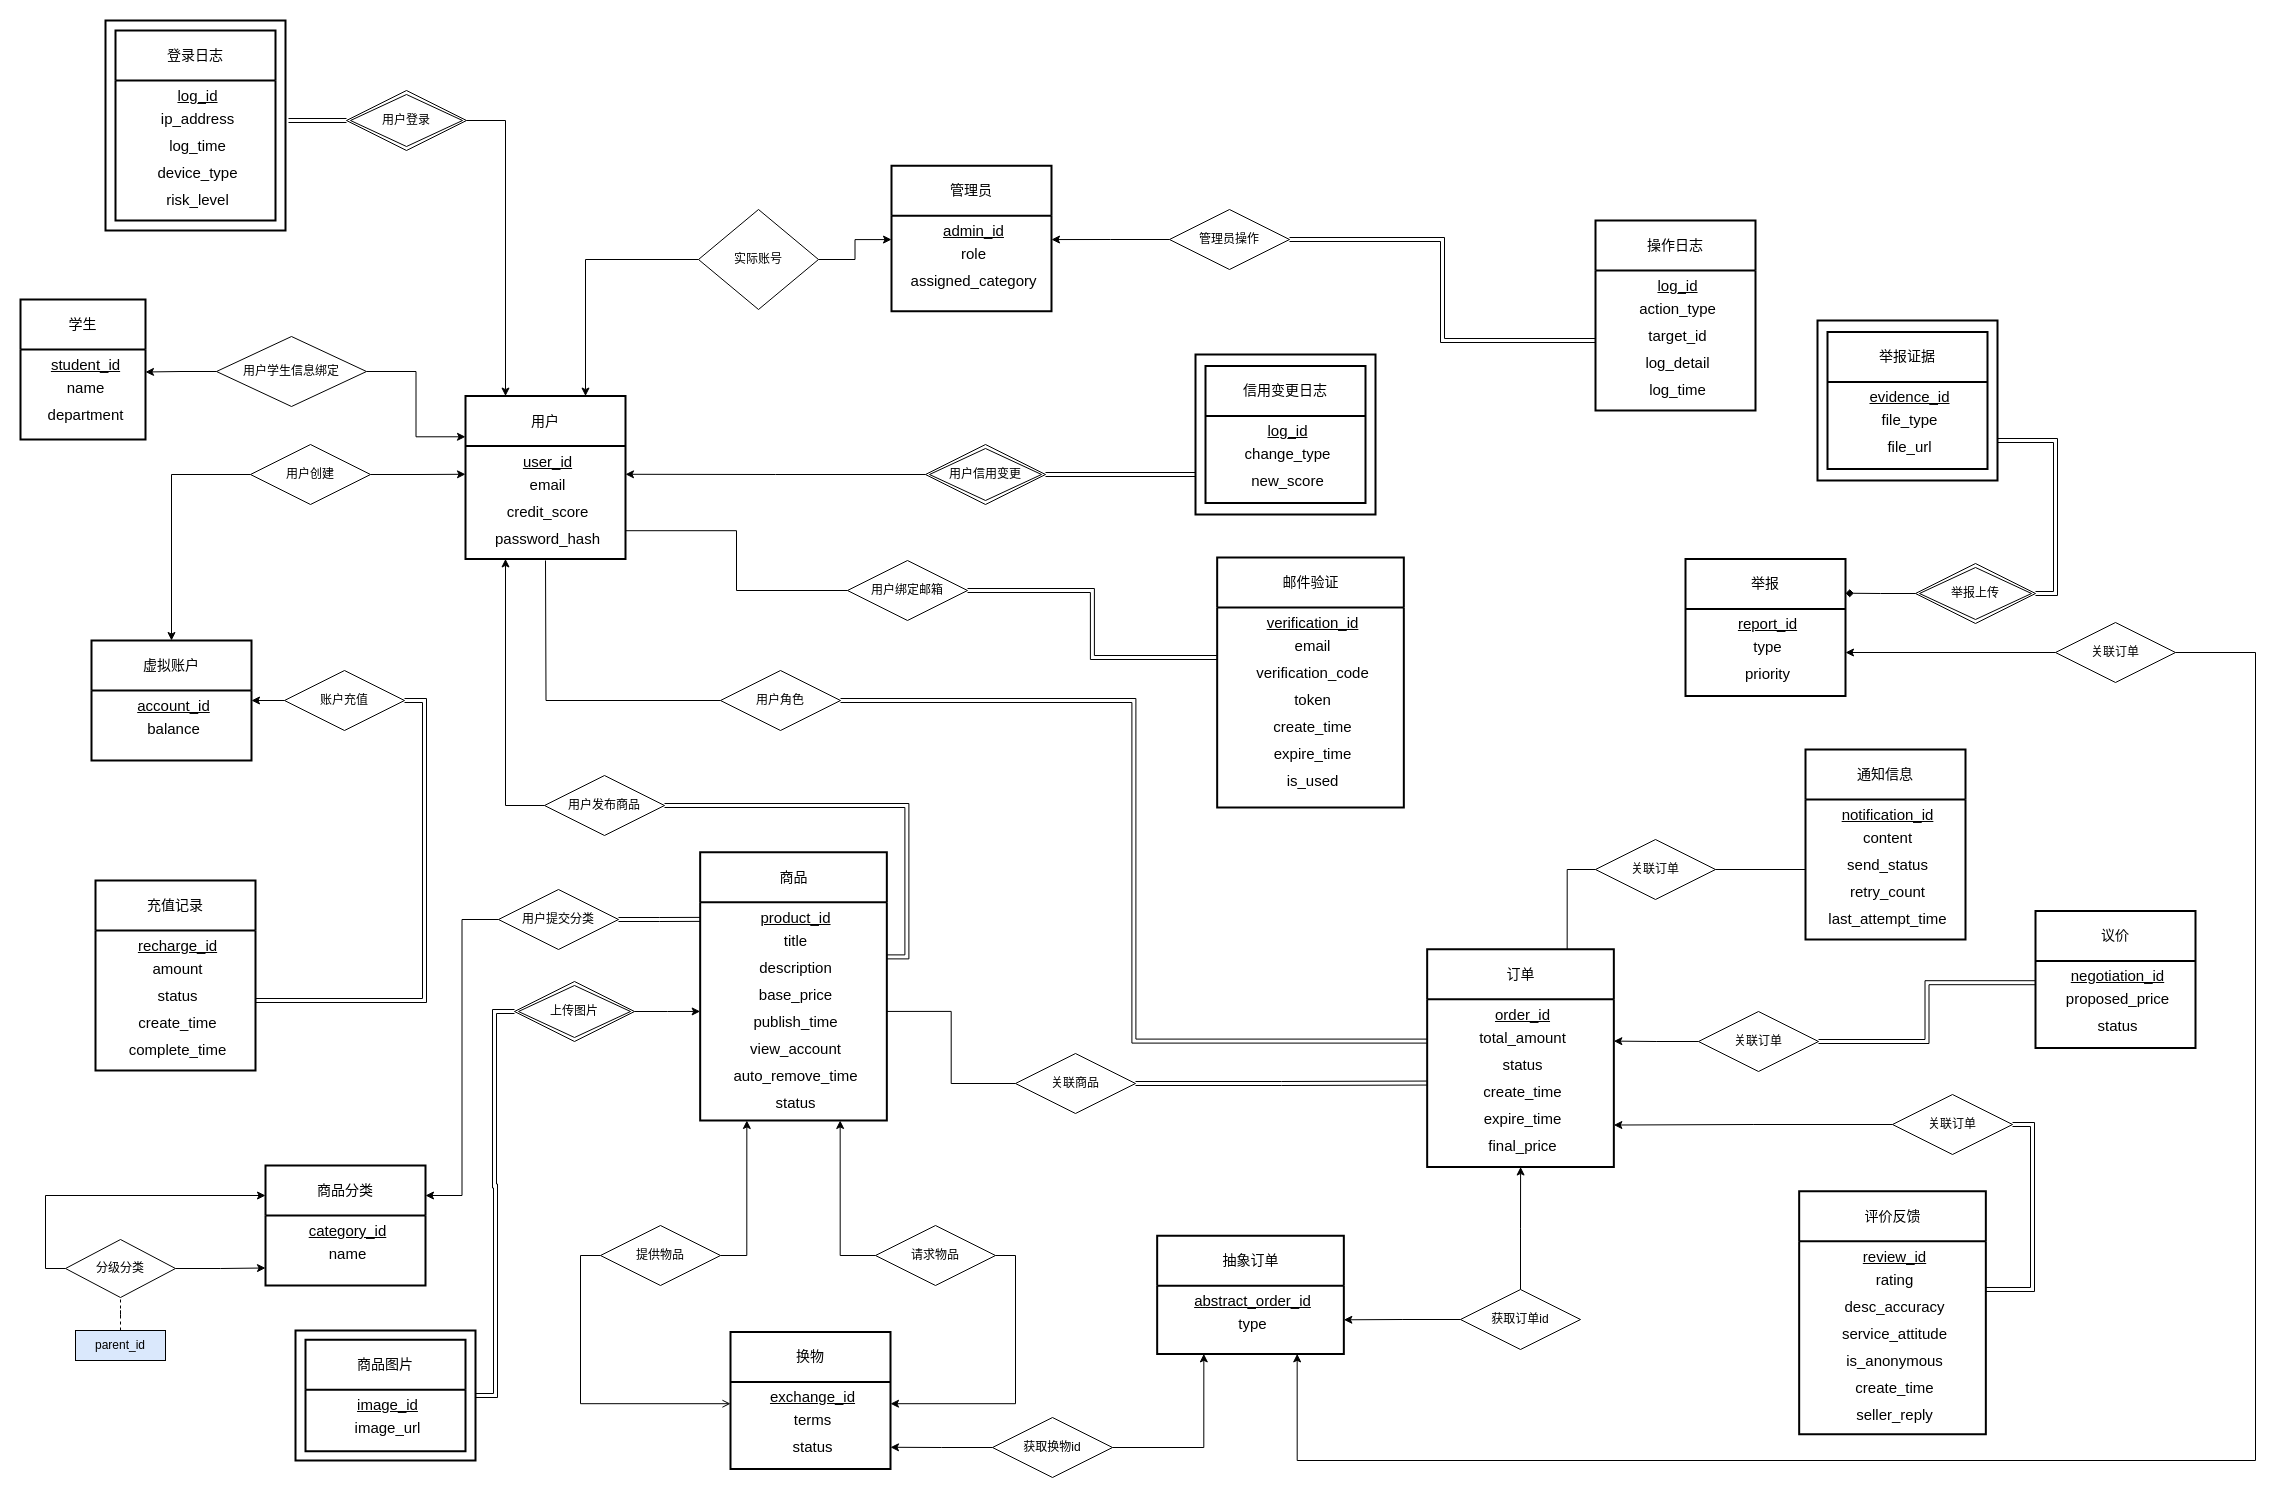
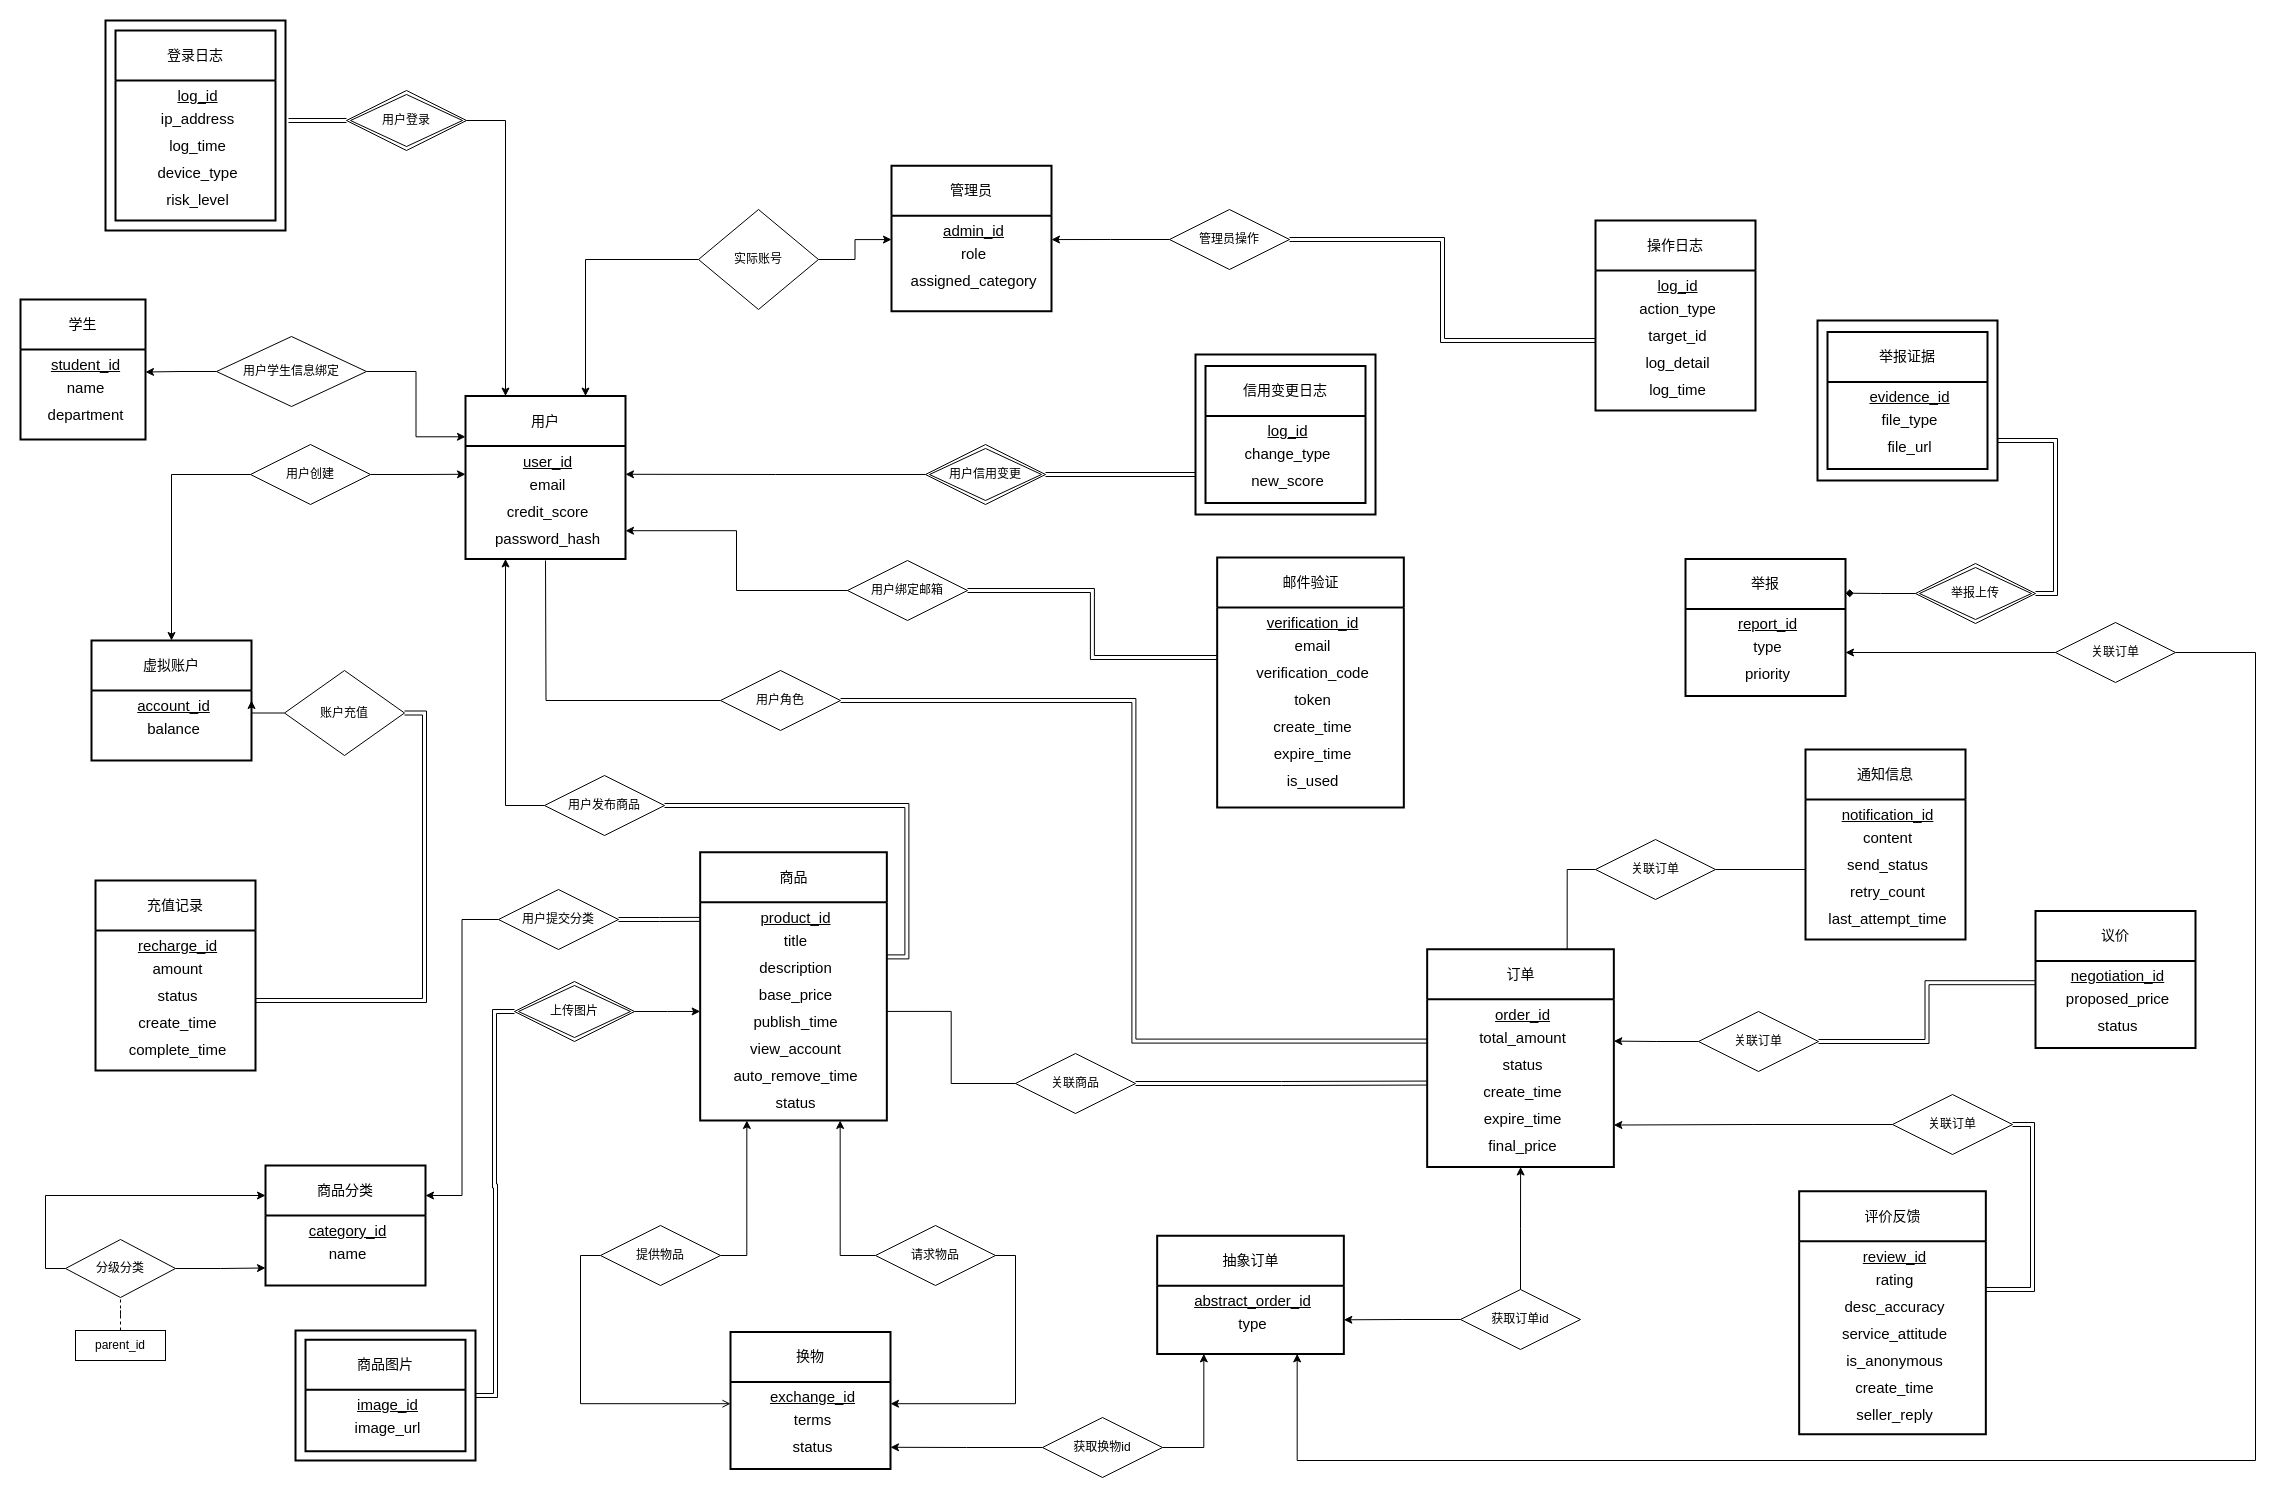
edge "user_id email credit_score password_hash" -- "用户绑定邮箱": arrowhead none -> classic
node "账户充值": size 120x60 -> 120x85
node "parent_id": fillcolor #dae8fc -> #ffffff
node "获取换物id": moved (1053, 1448) -> (1103, 1448)
